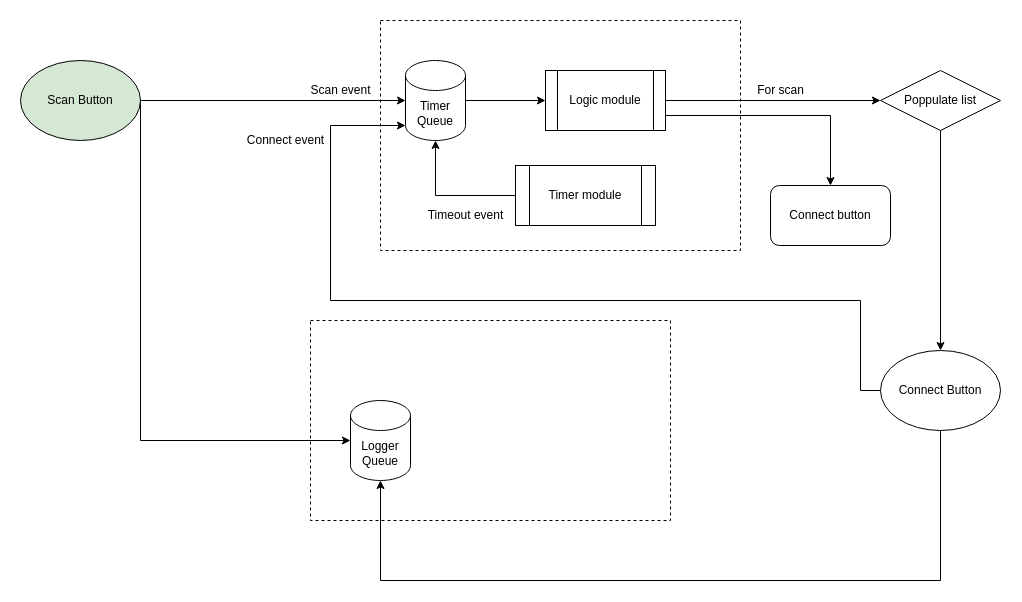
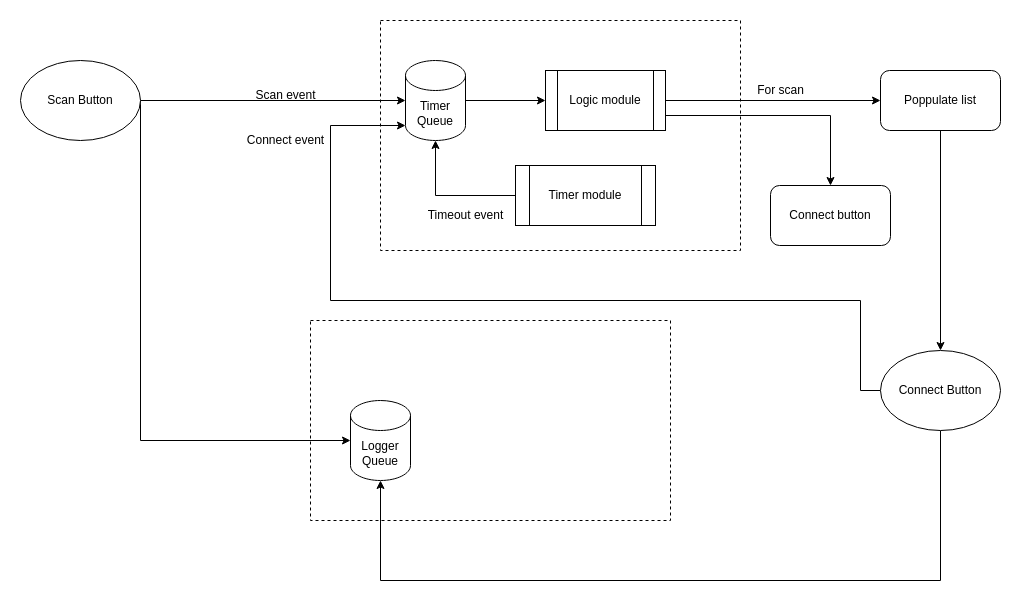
node "Scan event": moved (341, 91) -> (286, 96)
node "Scan Button": fillcolor #d5e8d4 -> #ffffff
node "Poppulate list": shape diamond -> rounded rectangle
